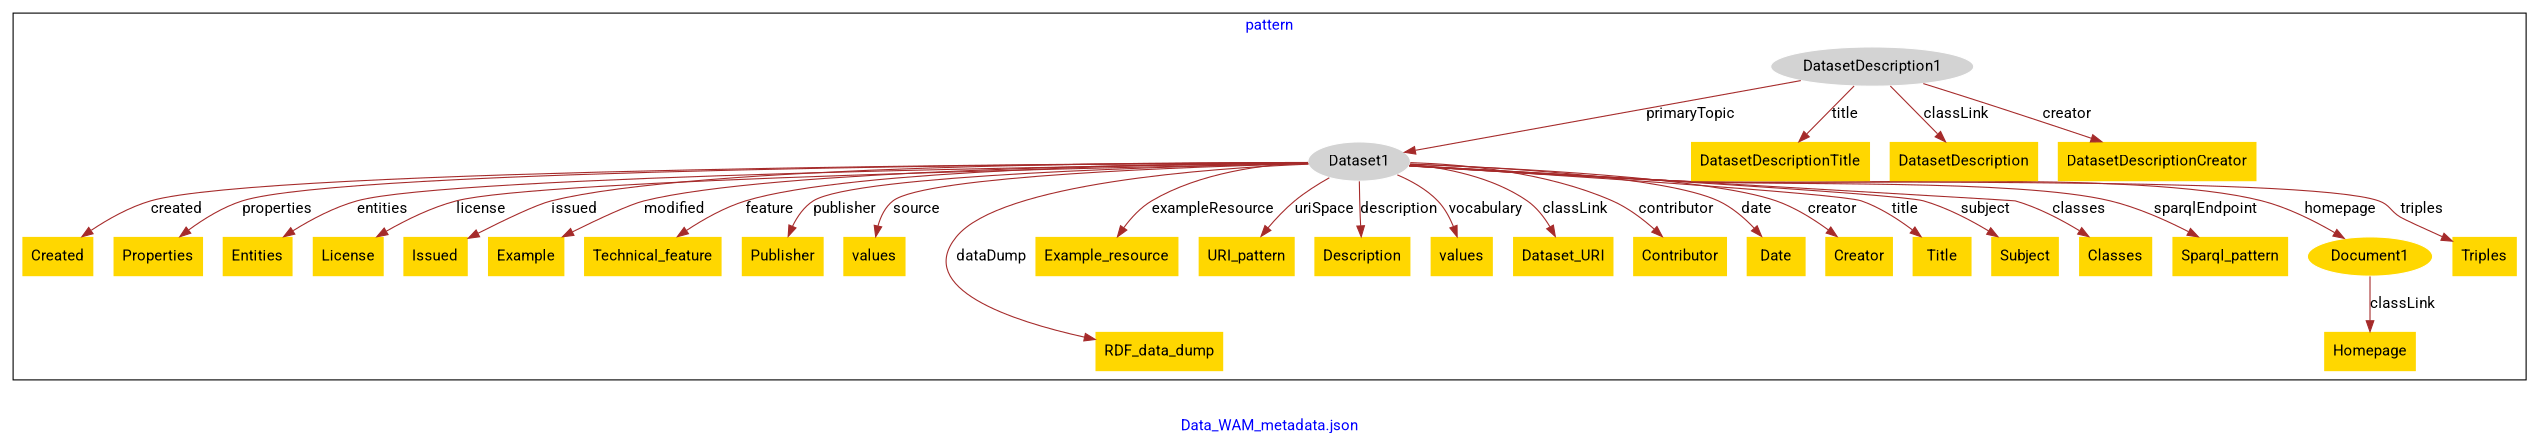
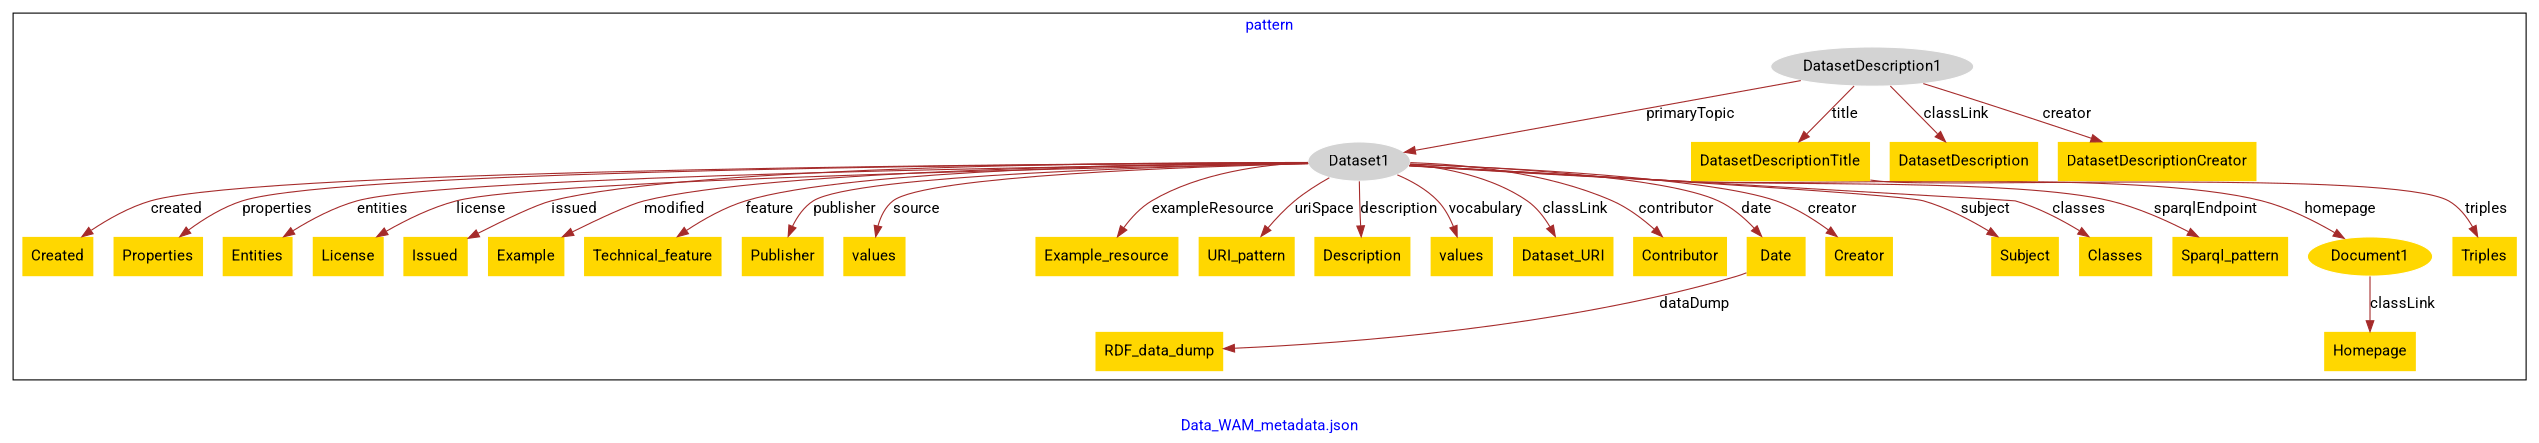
edge "Dataset1" -> "Triples": now "DatasetDescriptionTitle" -> "Triples"
edge "Dataset1" -> "RDF_data_dump": now "Date" -> "RDF_data_dump"
node "Title": removed
